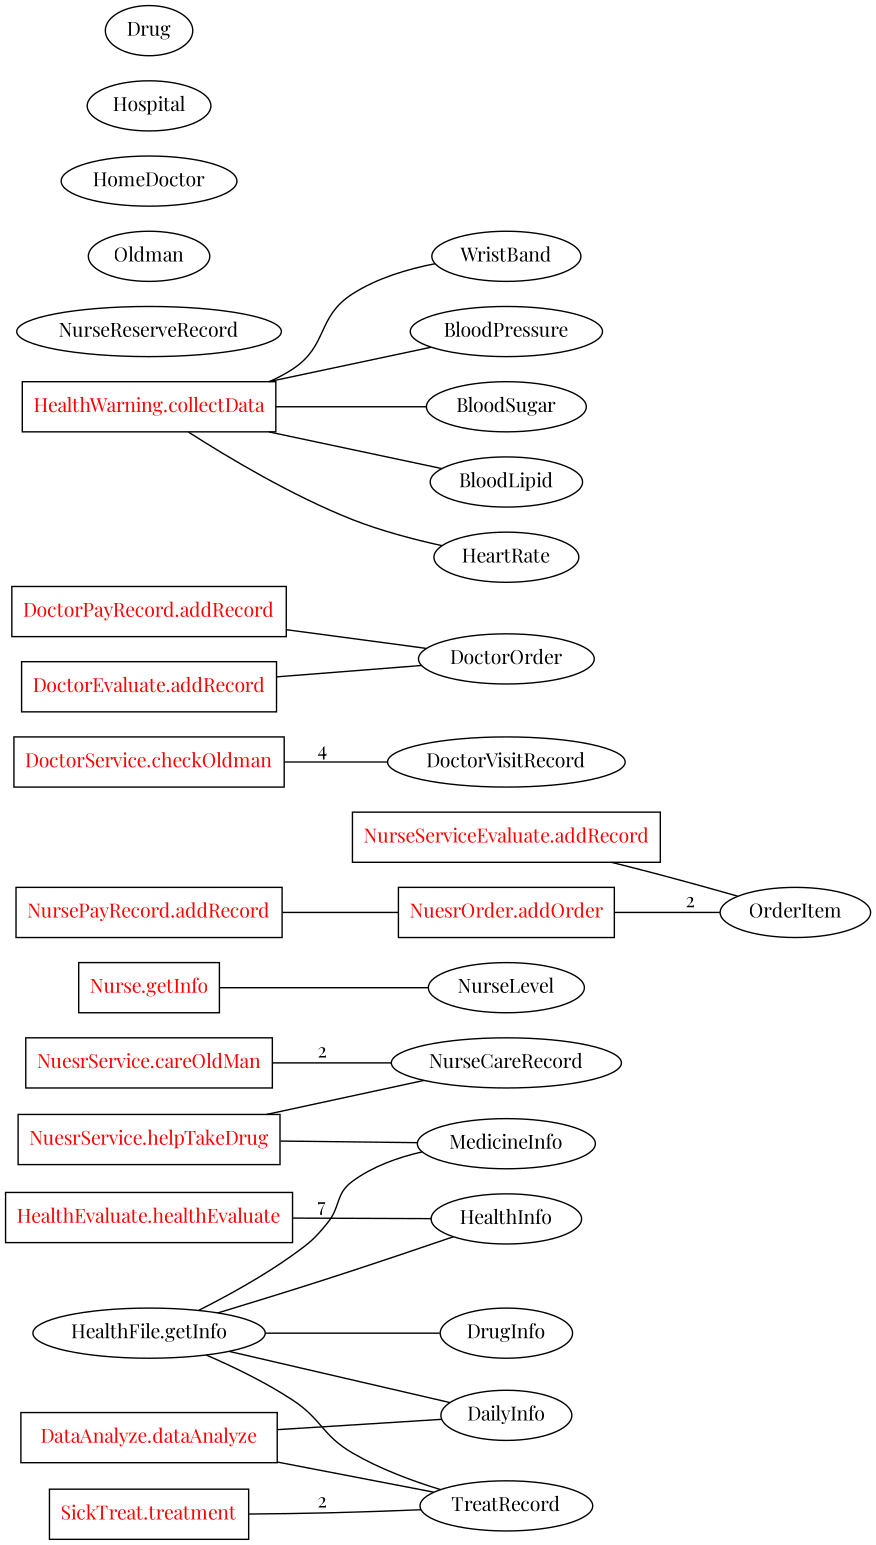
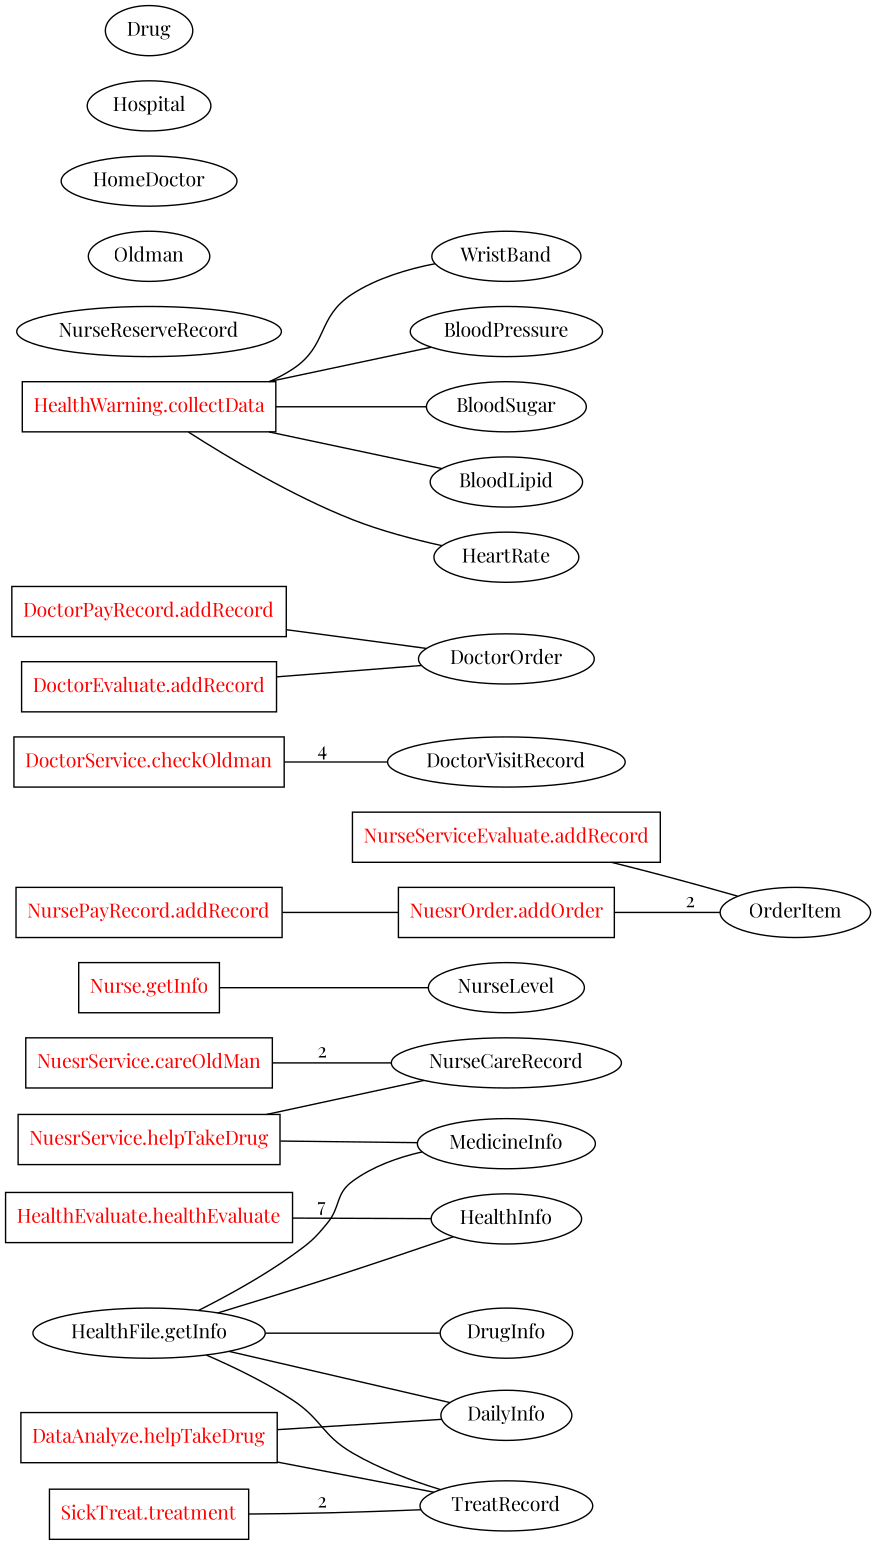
node "DataAnalyze.dataAnalyze": label "DataAnalyze.dataAnalyze" -> "DataAnalyze.helpTakeDrug"
